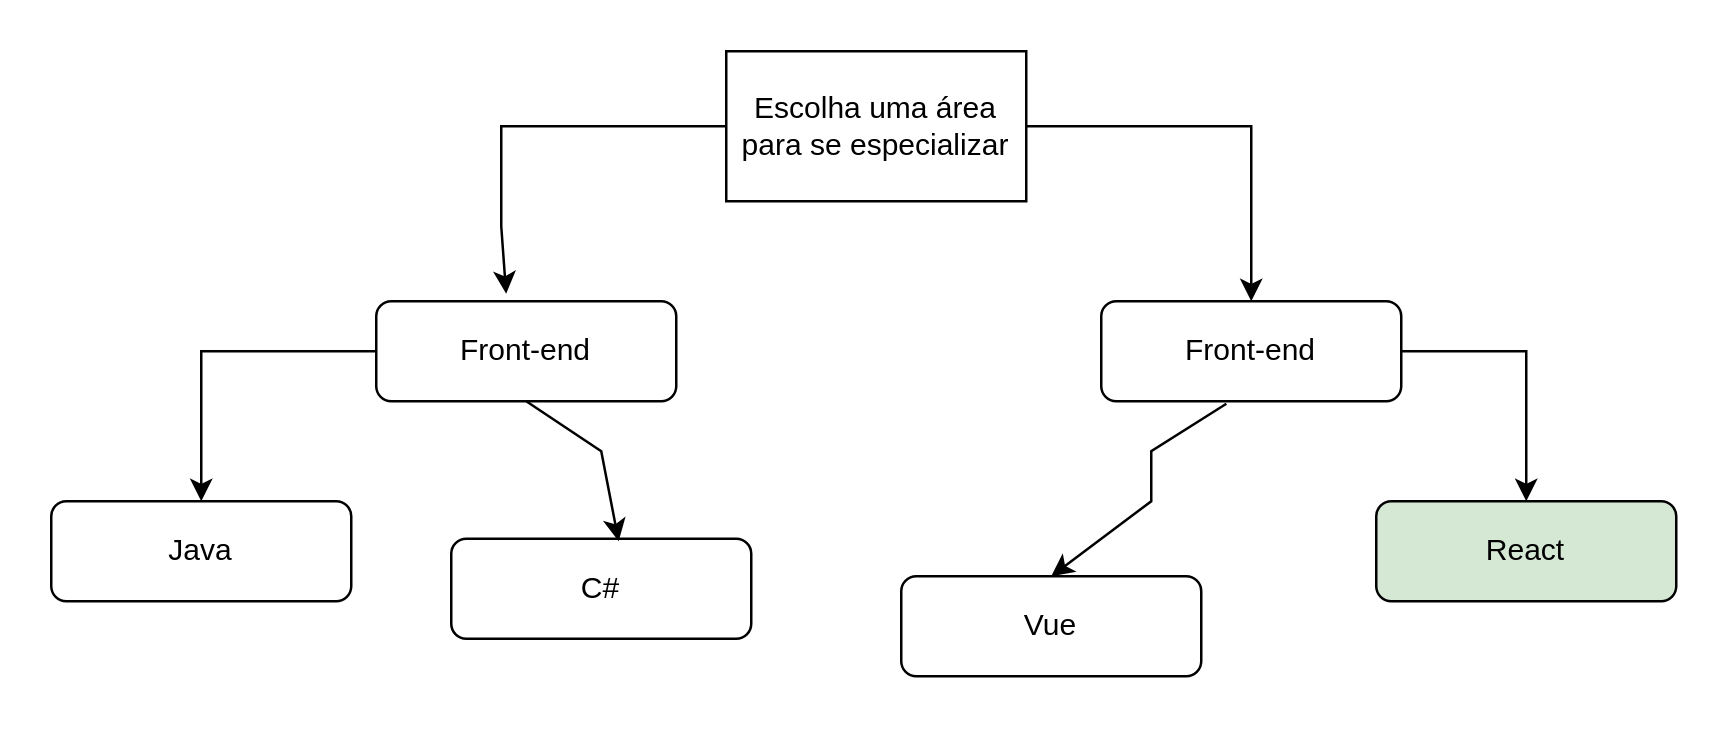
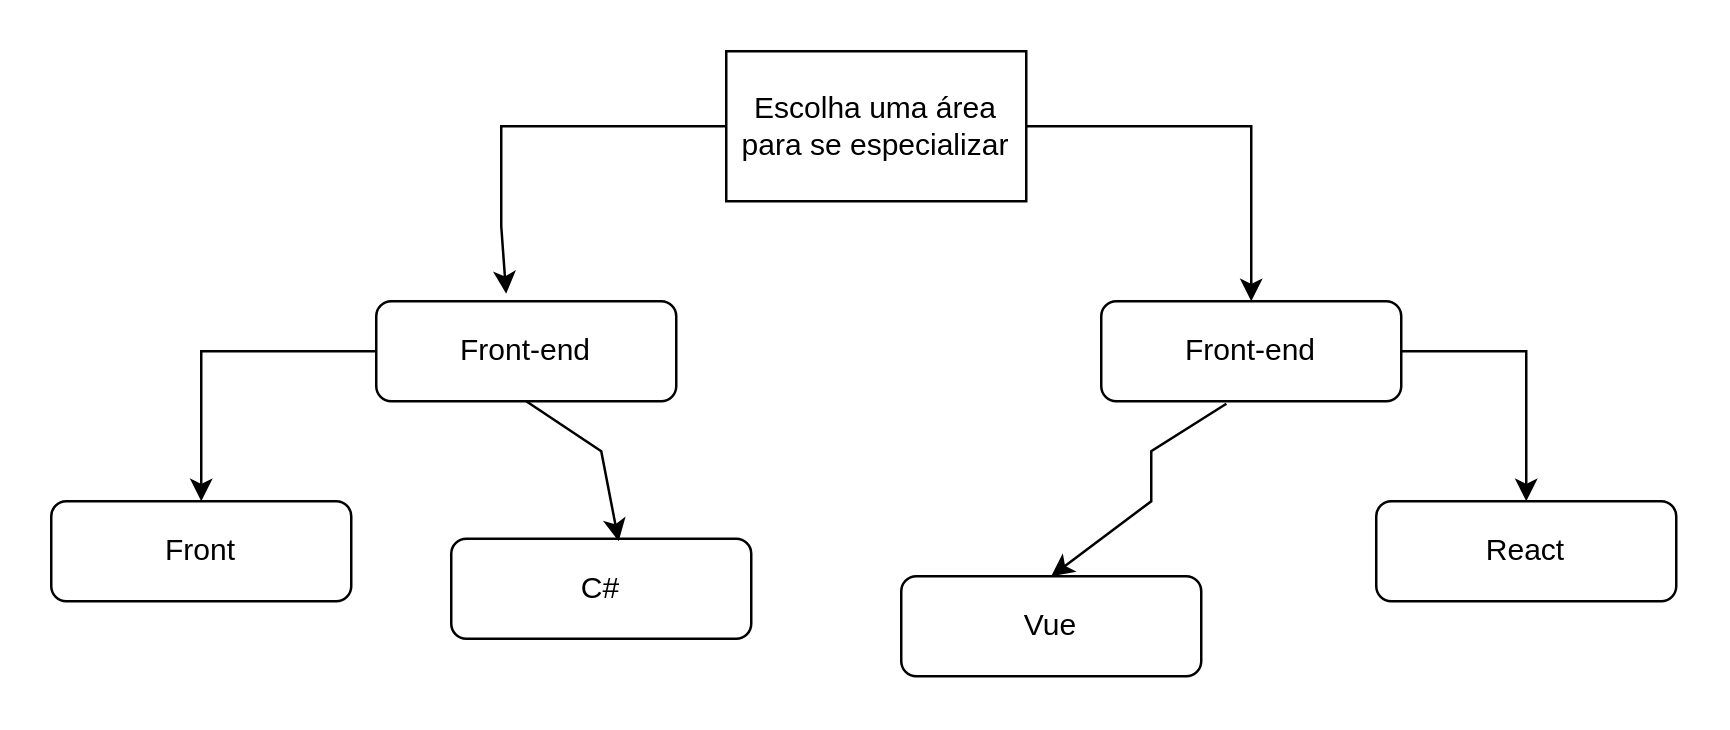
node "Java": label "Java" -> "Front"
node "React": fillcolor #d5e8d4 -> #ffffff
